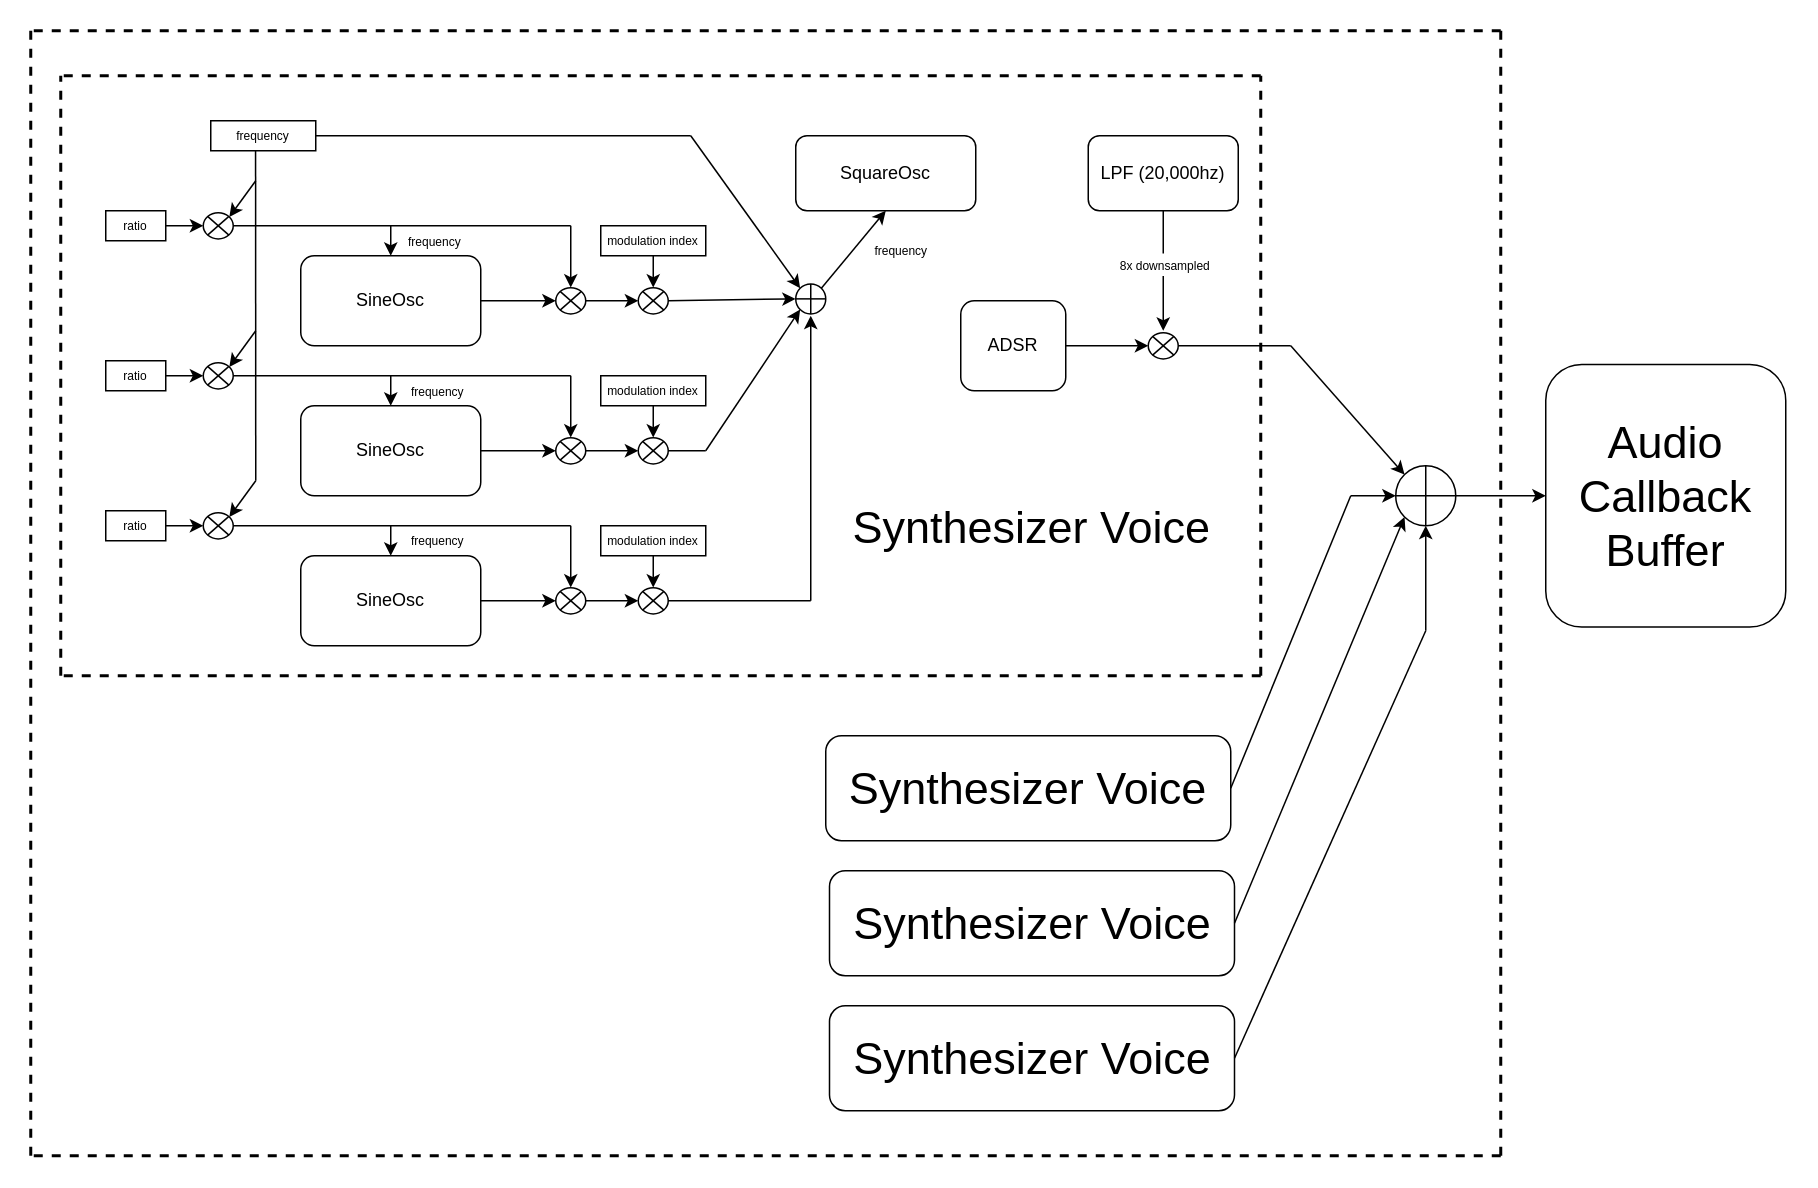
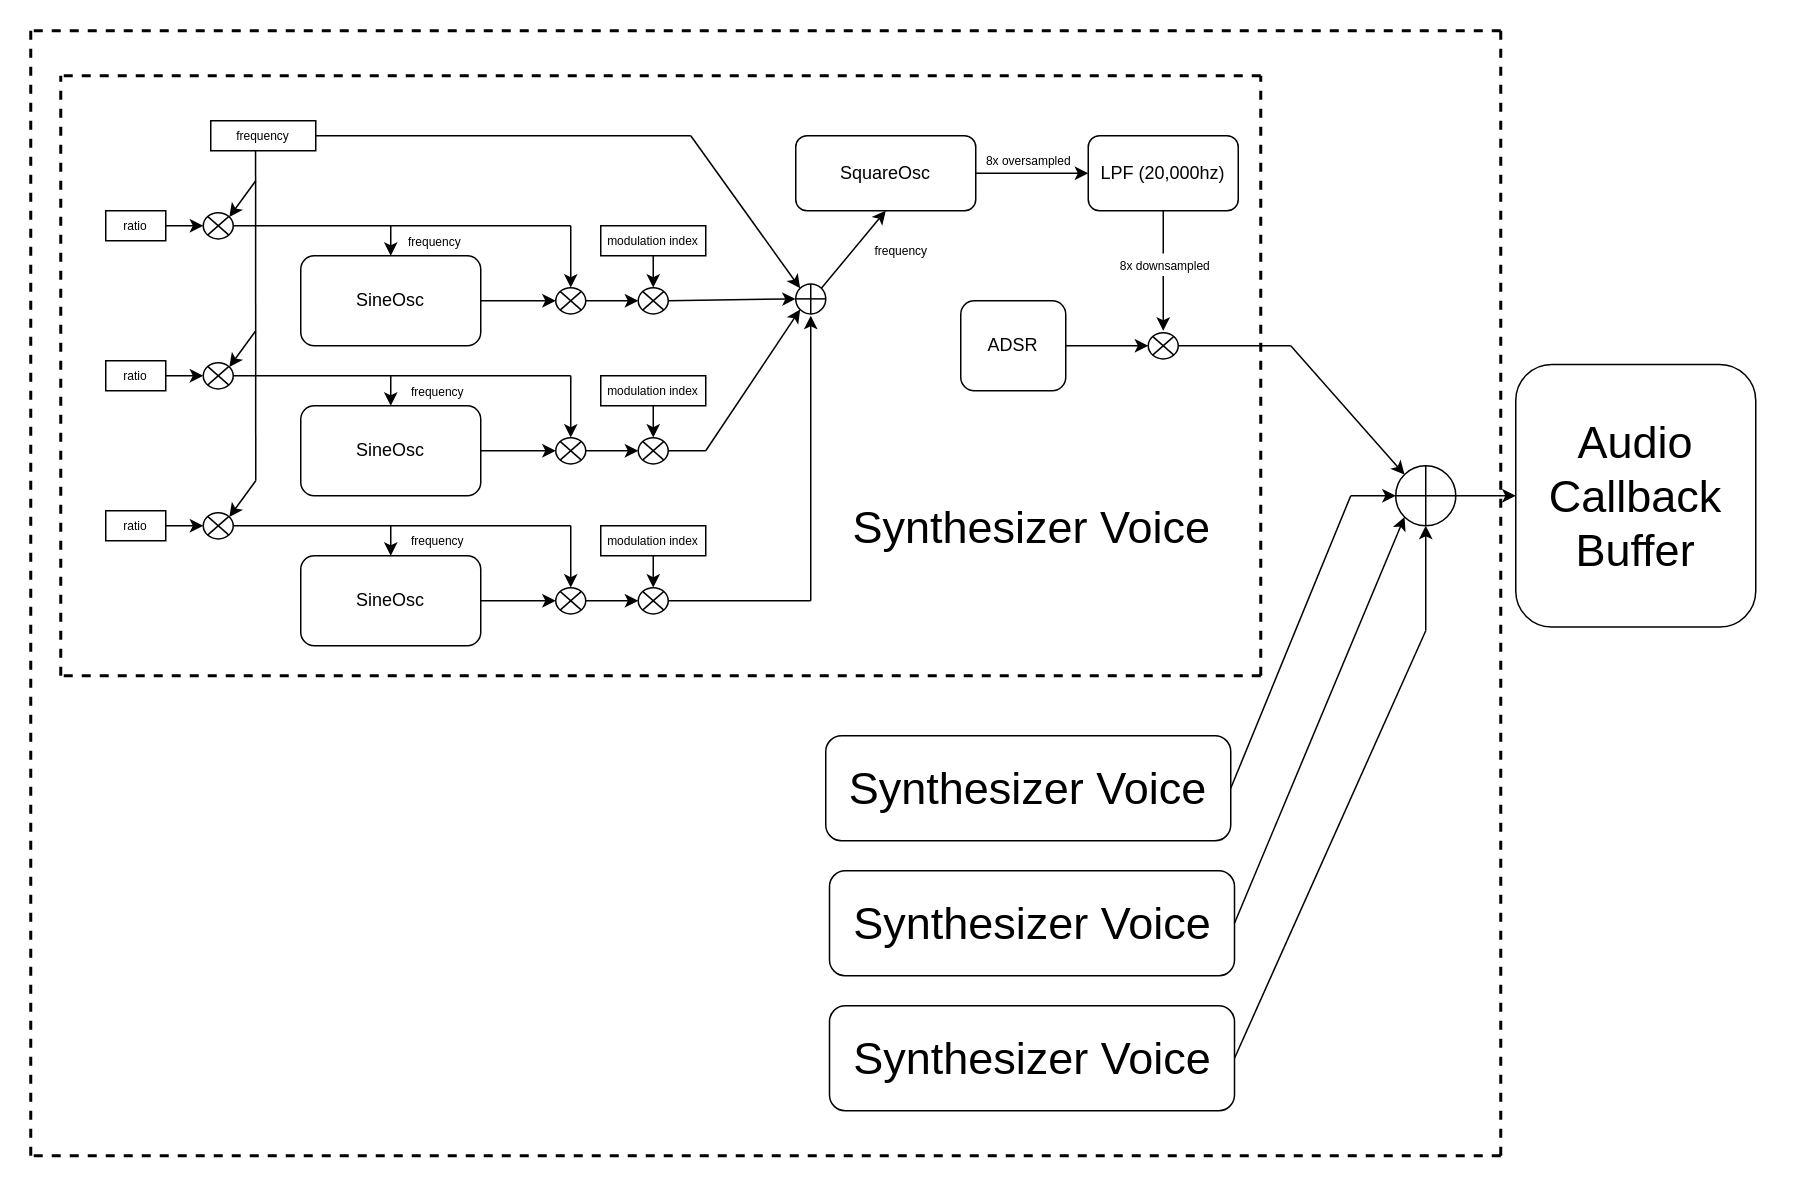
edge "SquareOsc" -> "LPF (20,000hz)": added, label "8x oversampled"
node "Audio Callback Buffer": moved (1666, 496) -> (1636, 496)
